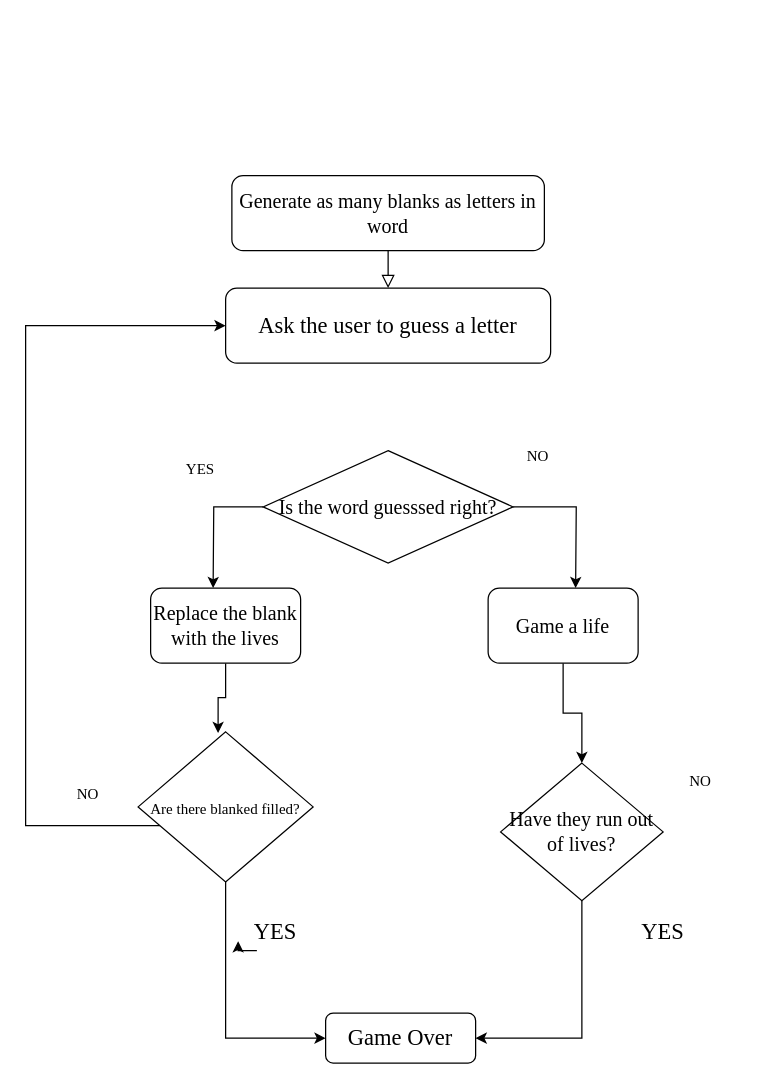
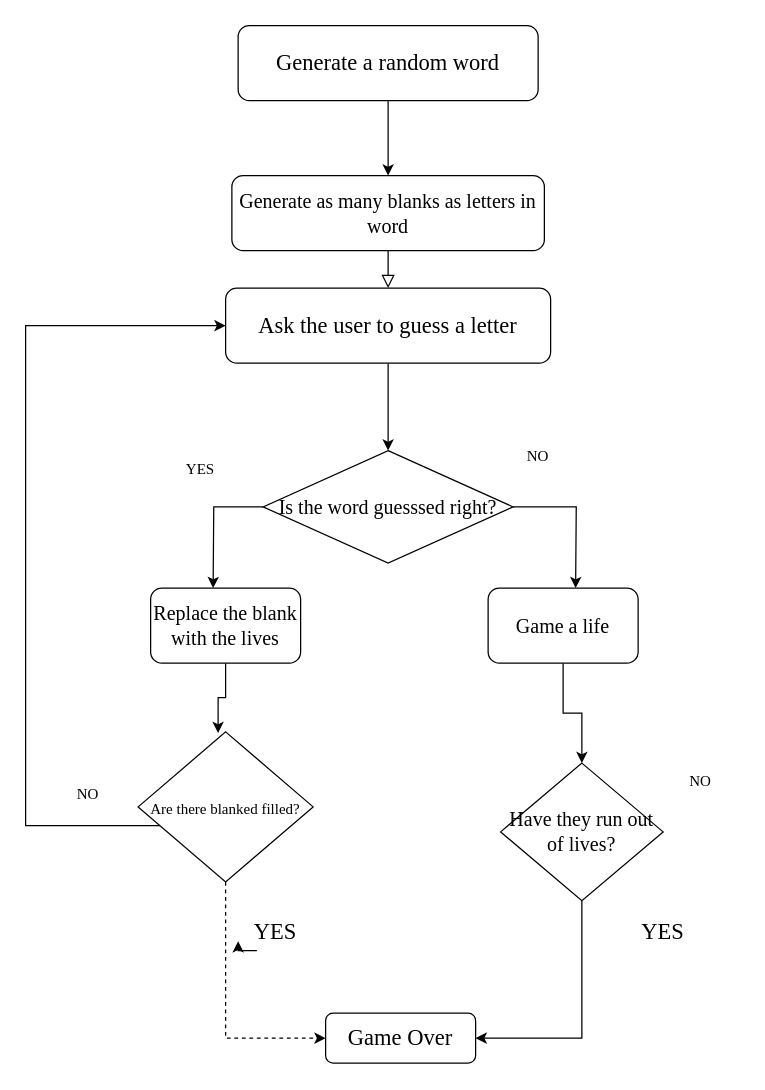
node "Generate a random word": added
edge "Generate a random word" -> "Generate as many blanks as letters in word": added
edge "Ask the user to guess a letter" -> "Is the word guesssed right?": added
edge "Are there blanked filled?" -> "Game Over": style solid -> dashed
